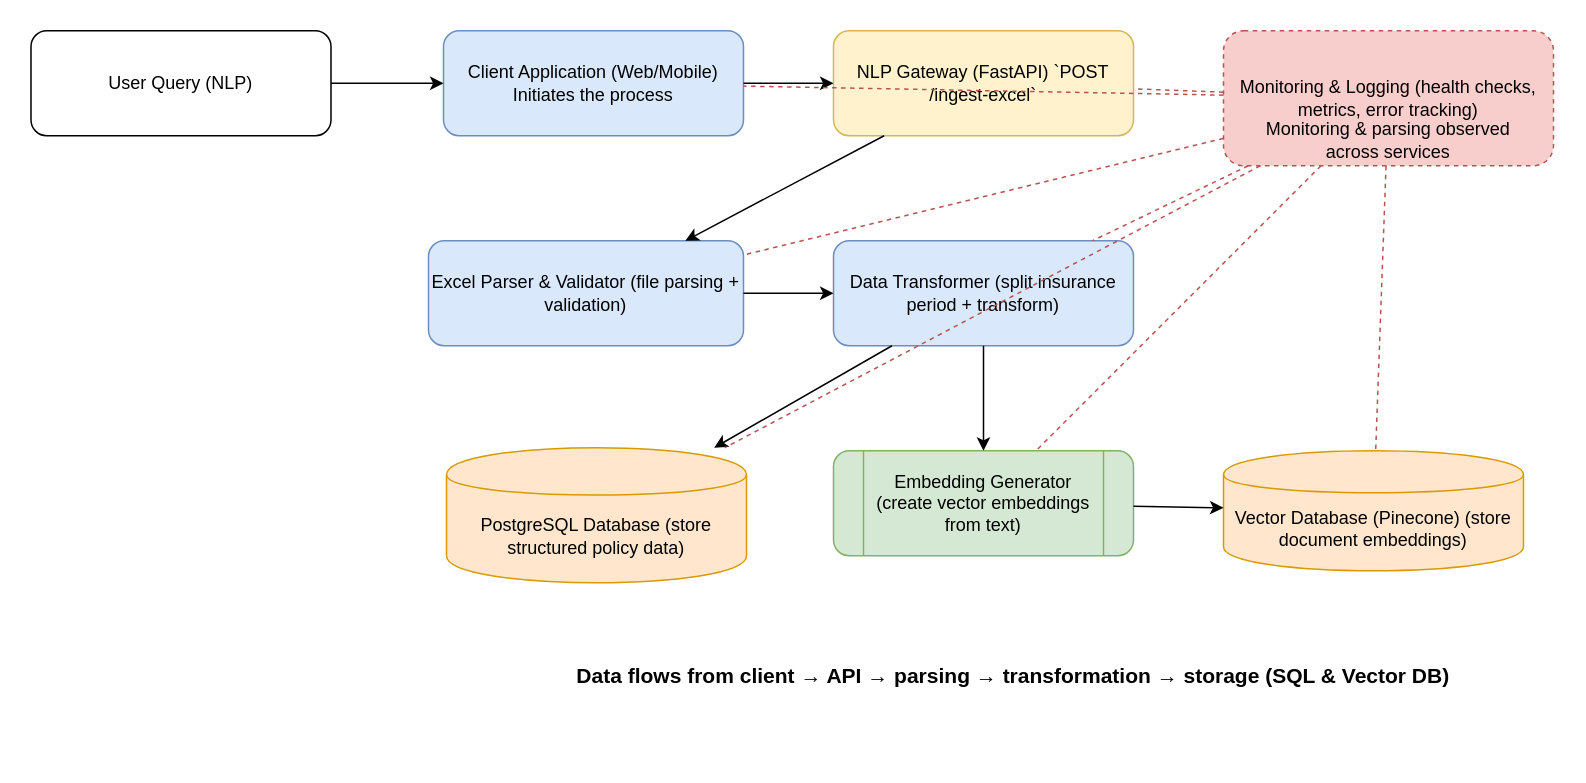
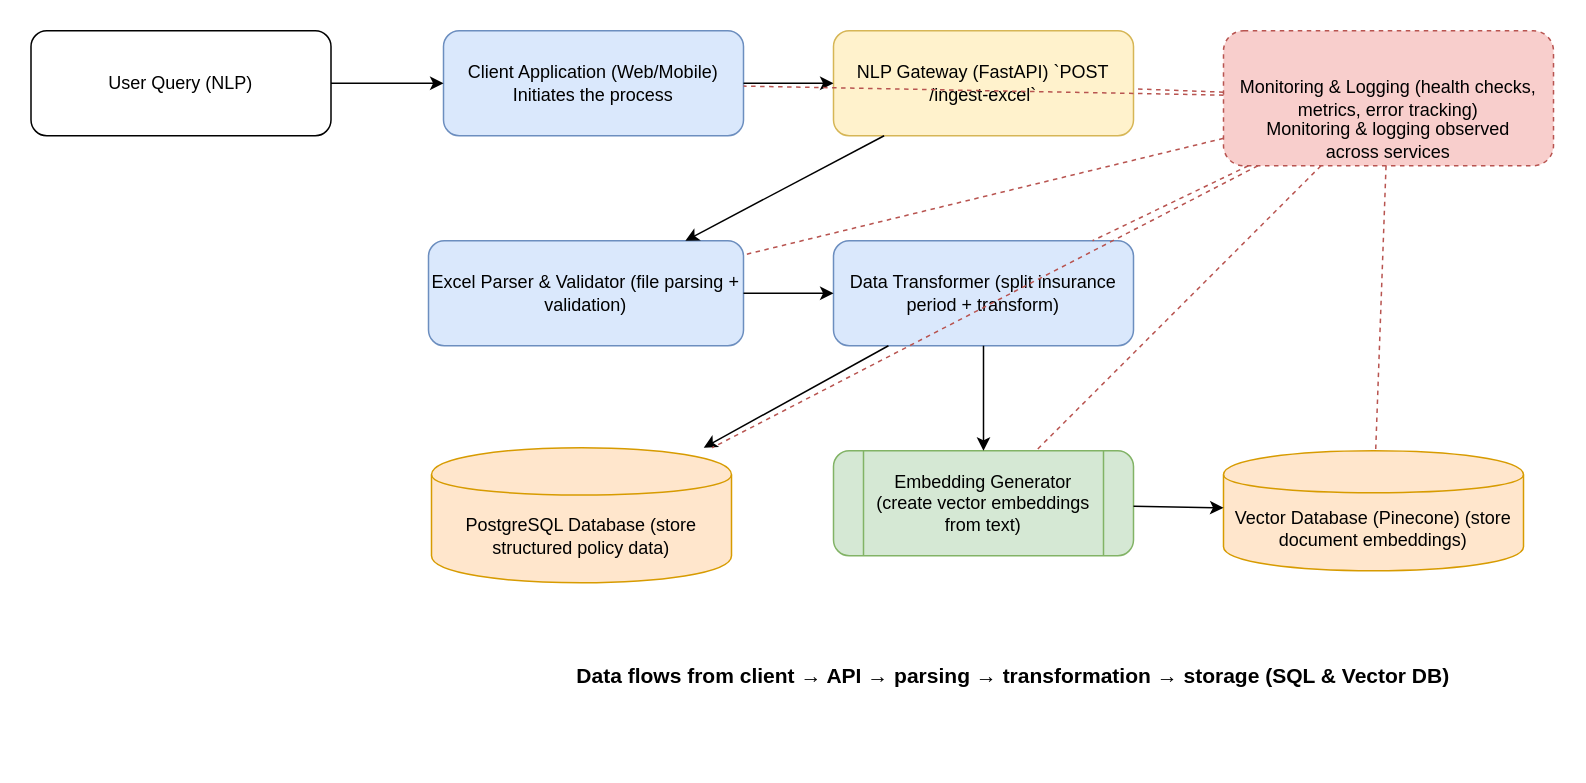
node "Monitoring & parsing observed across services": label "Monitoring & parsing observed across services" -> "Monitoring & logging observed across services"
node "PostgreSQL Database (store structured policy data)": moved (596, 515) -> (581, 515)
